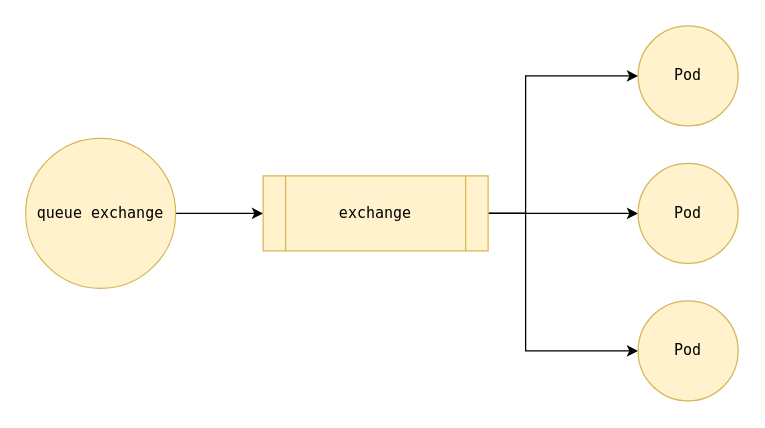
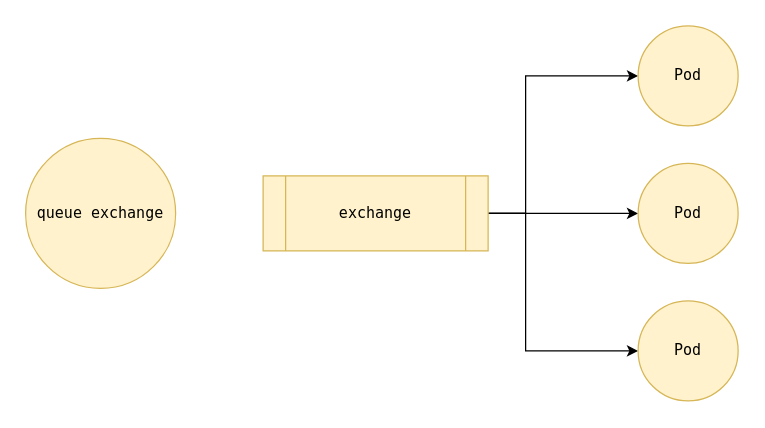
edge "queue exchange" -> "exchange": removed
